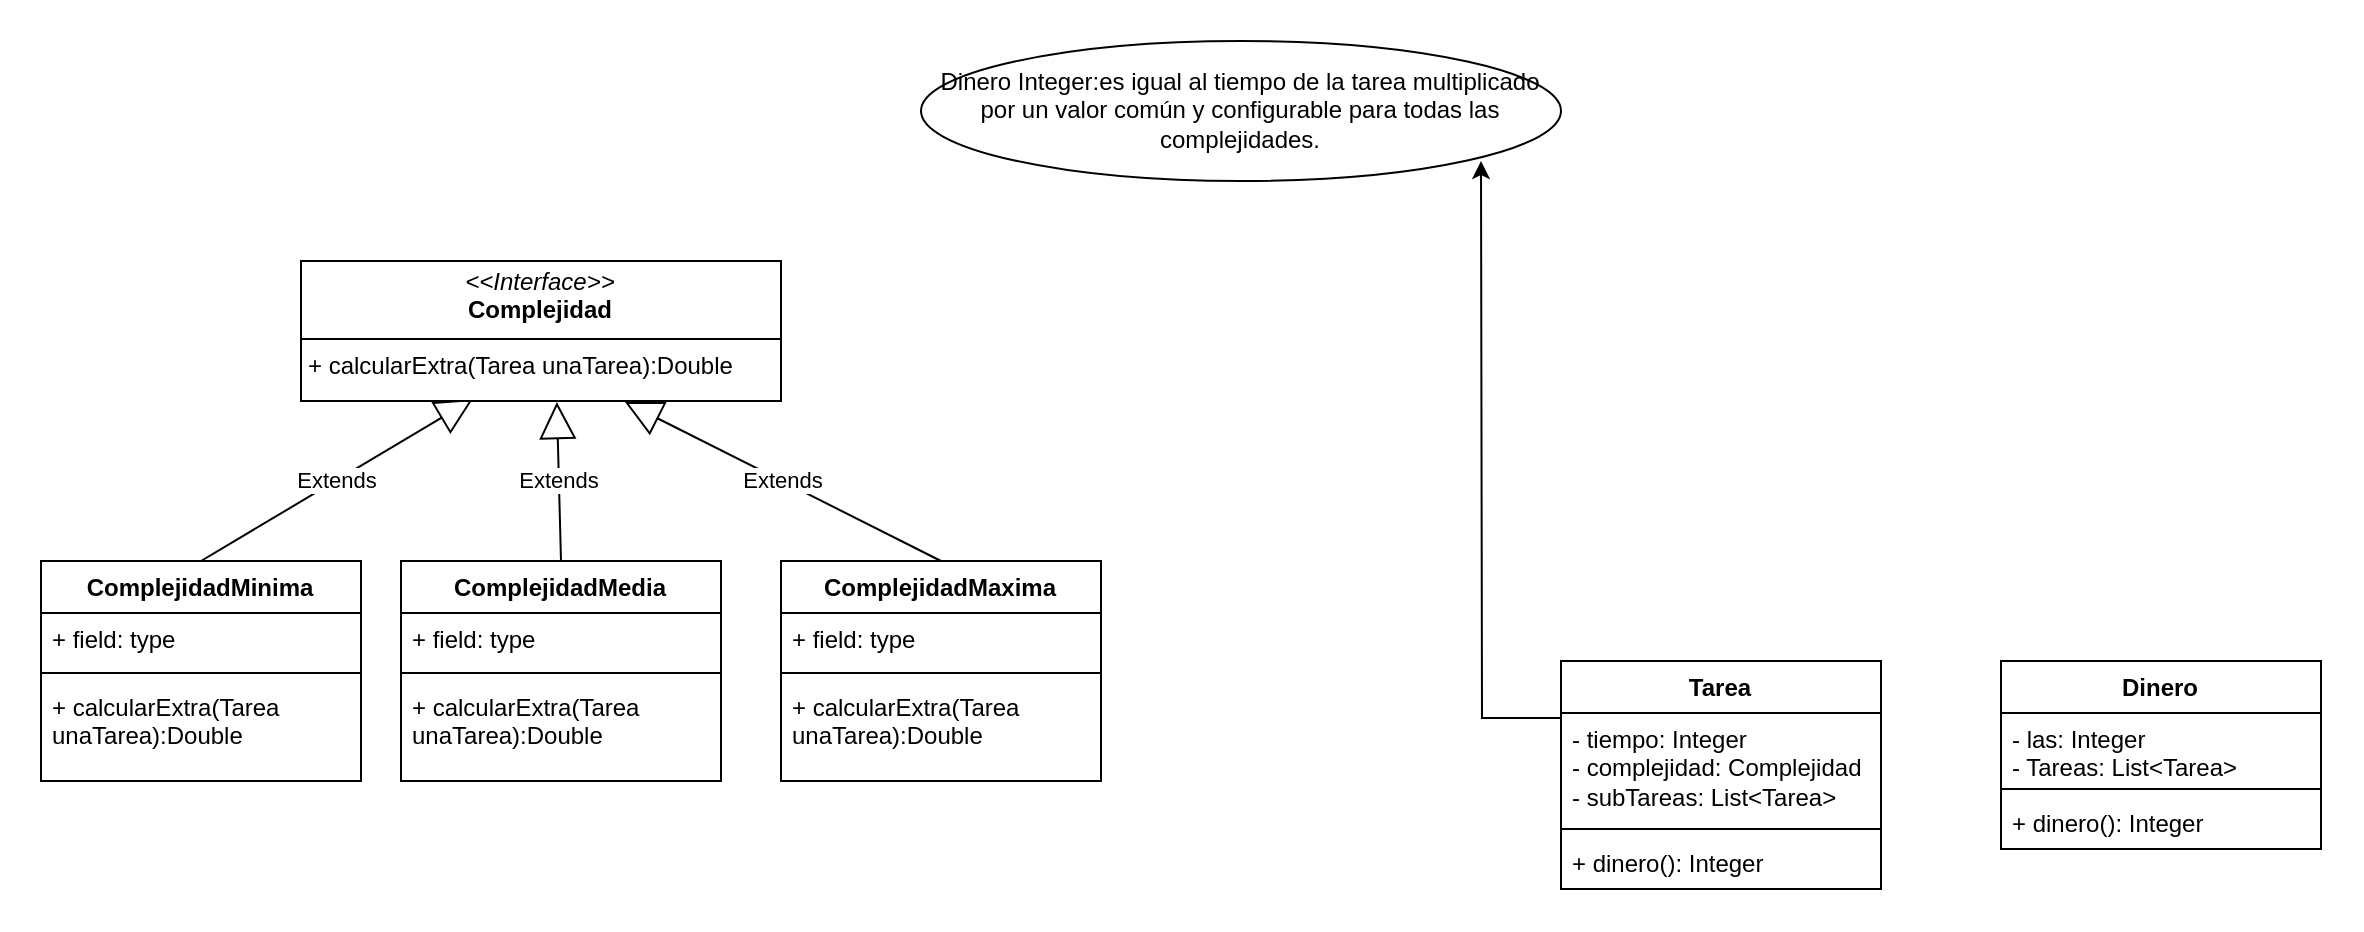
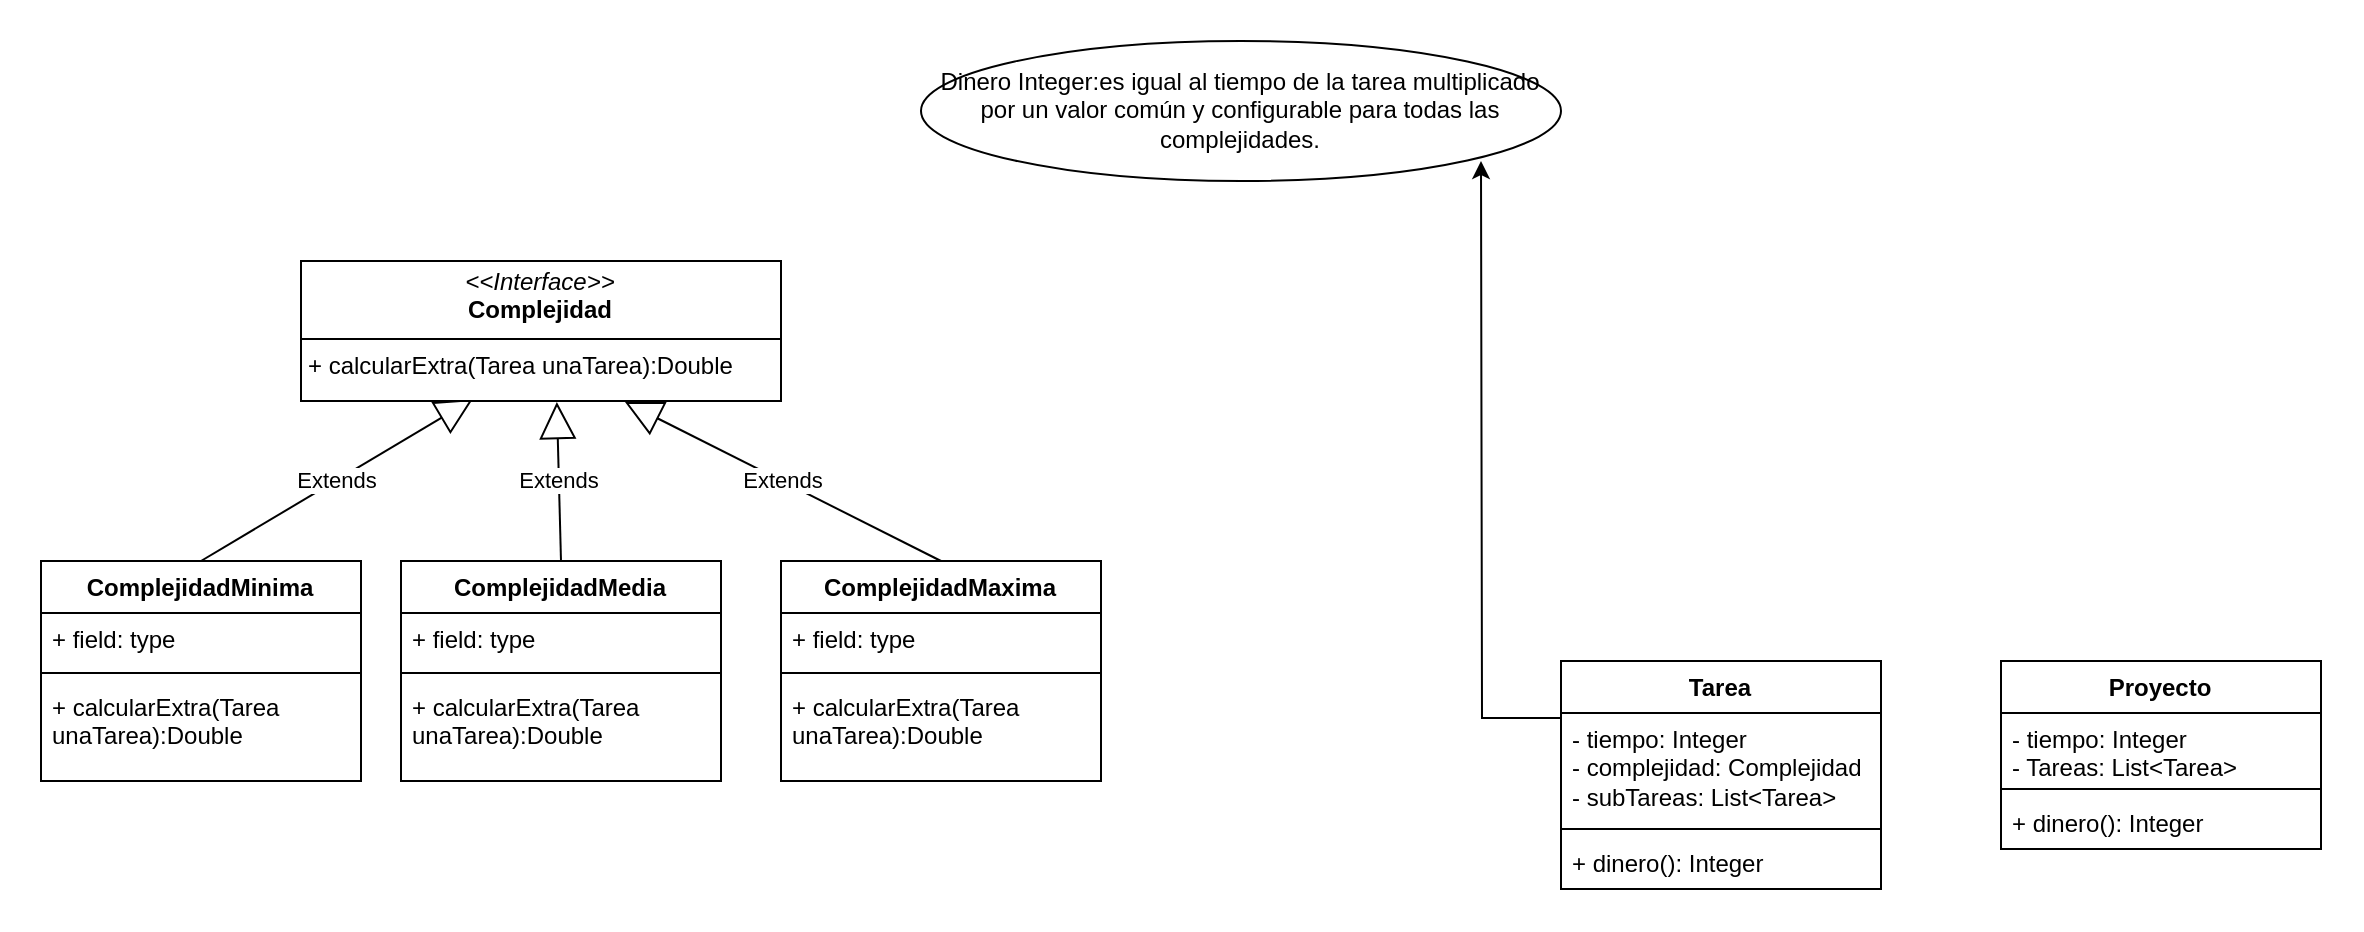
node "Dinero": label "Dinero" -> "Proyecto"
node "- las: Integer - Tareas: List<Tarea>": label "- las: Integer - Tareas: List<Tarea>" -> "- tiempo: Integer - Tareas: List<Tarea>"
